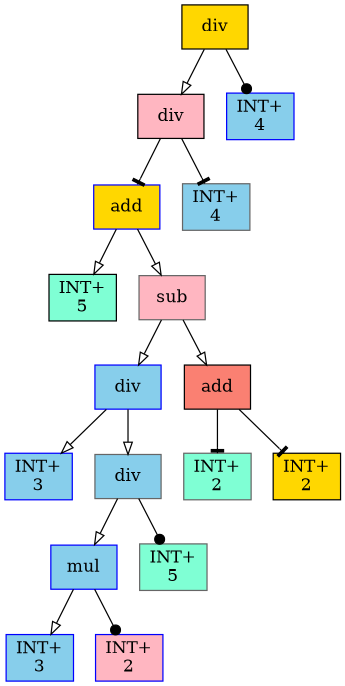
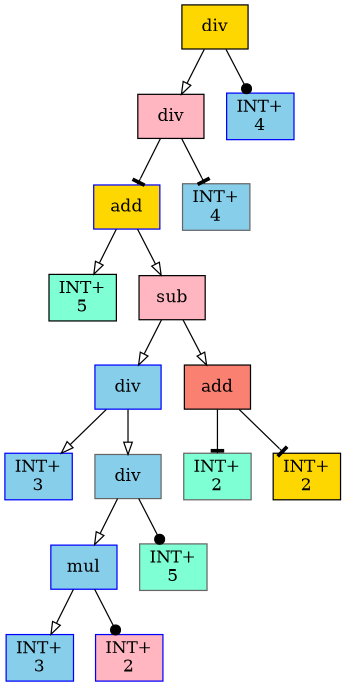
node "sub": color gray40 -> black
